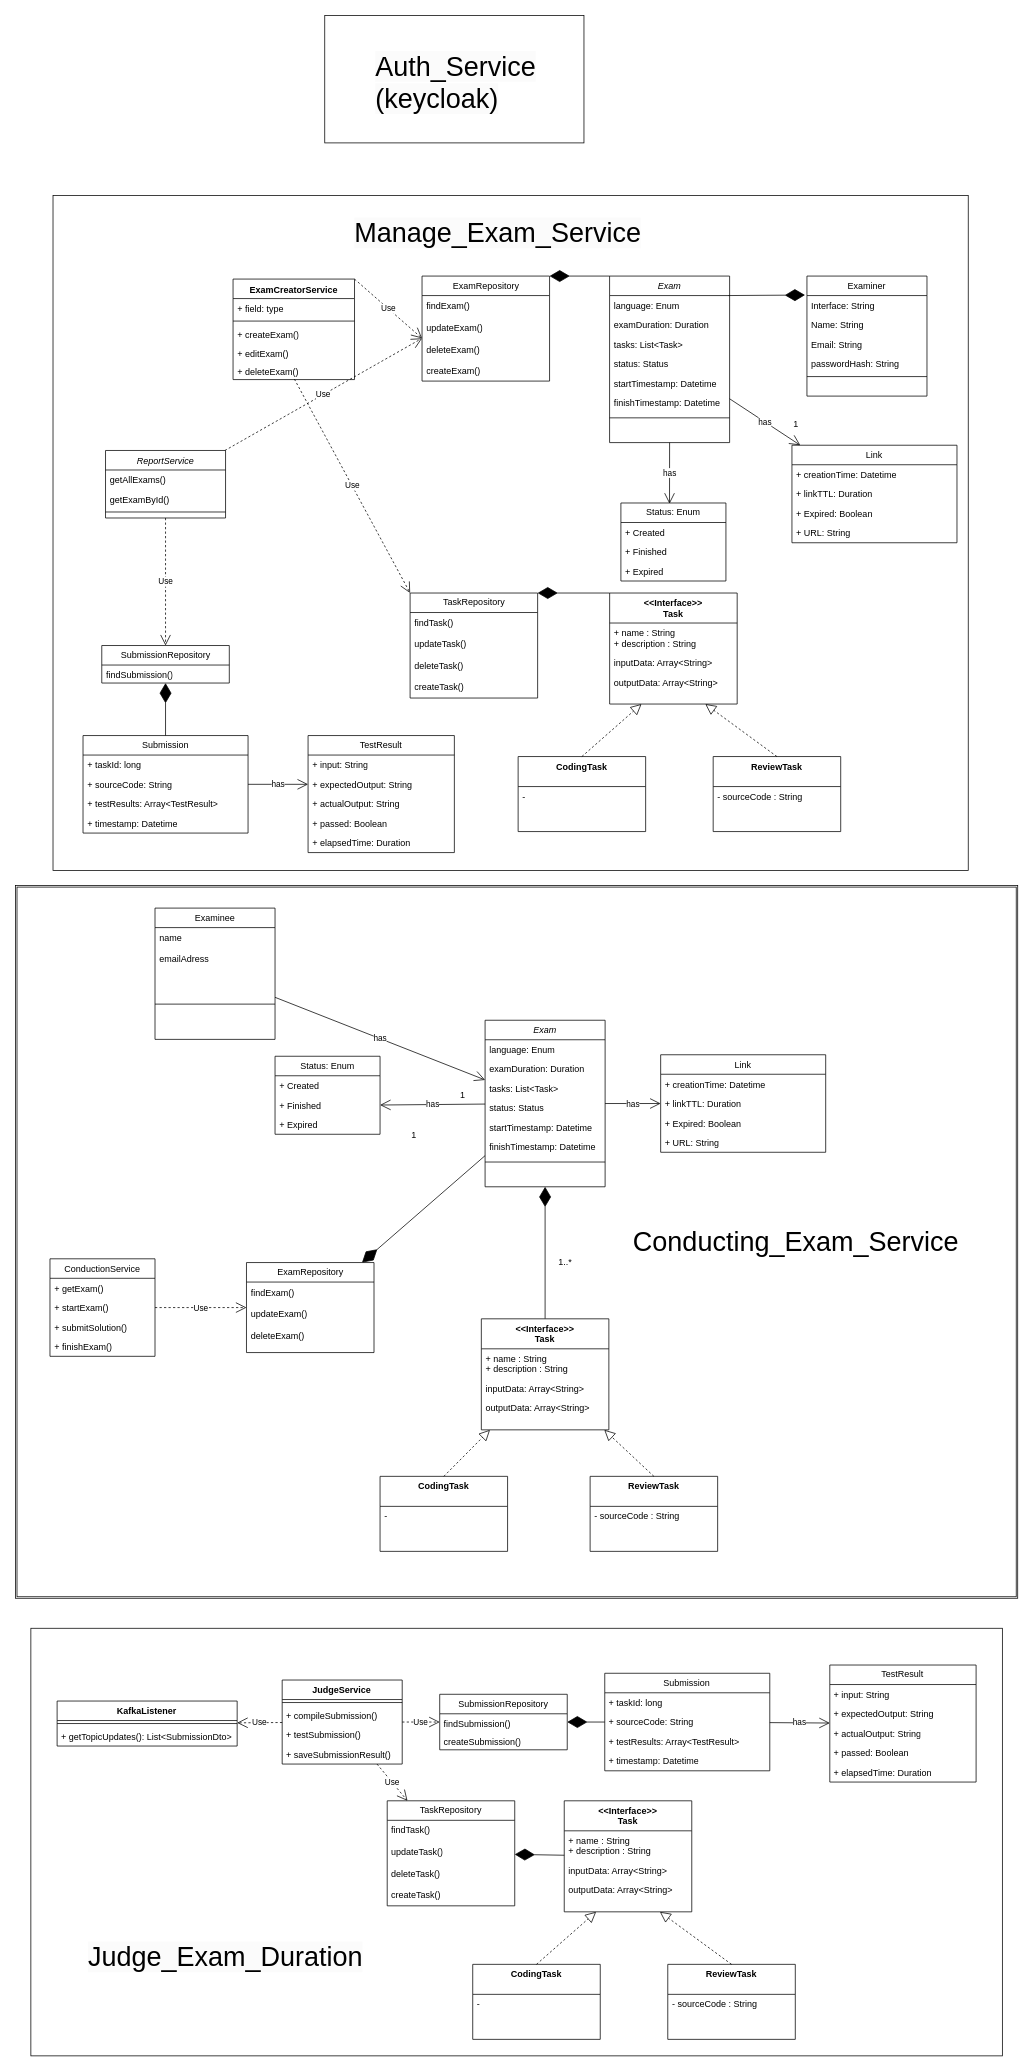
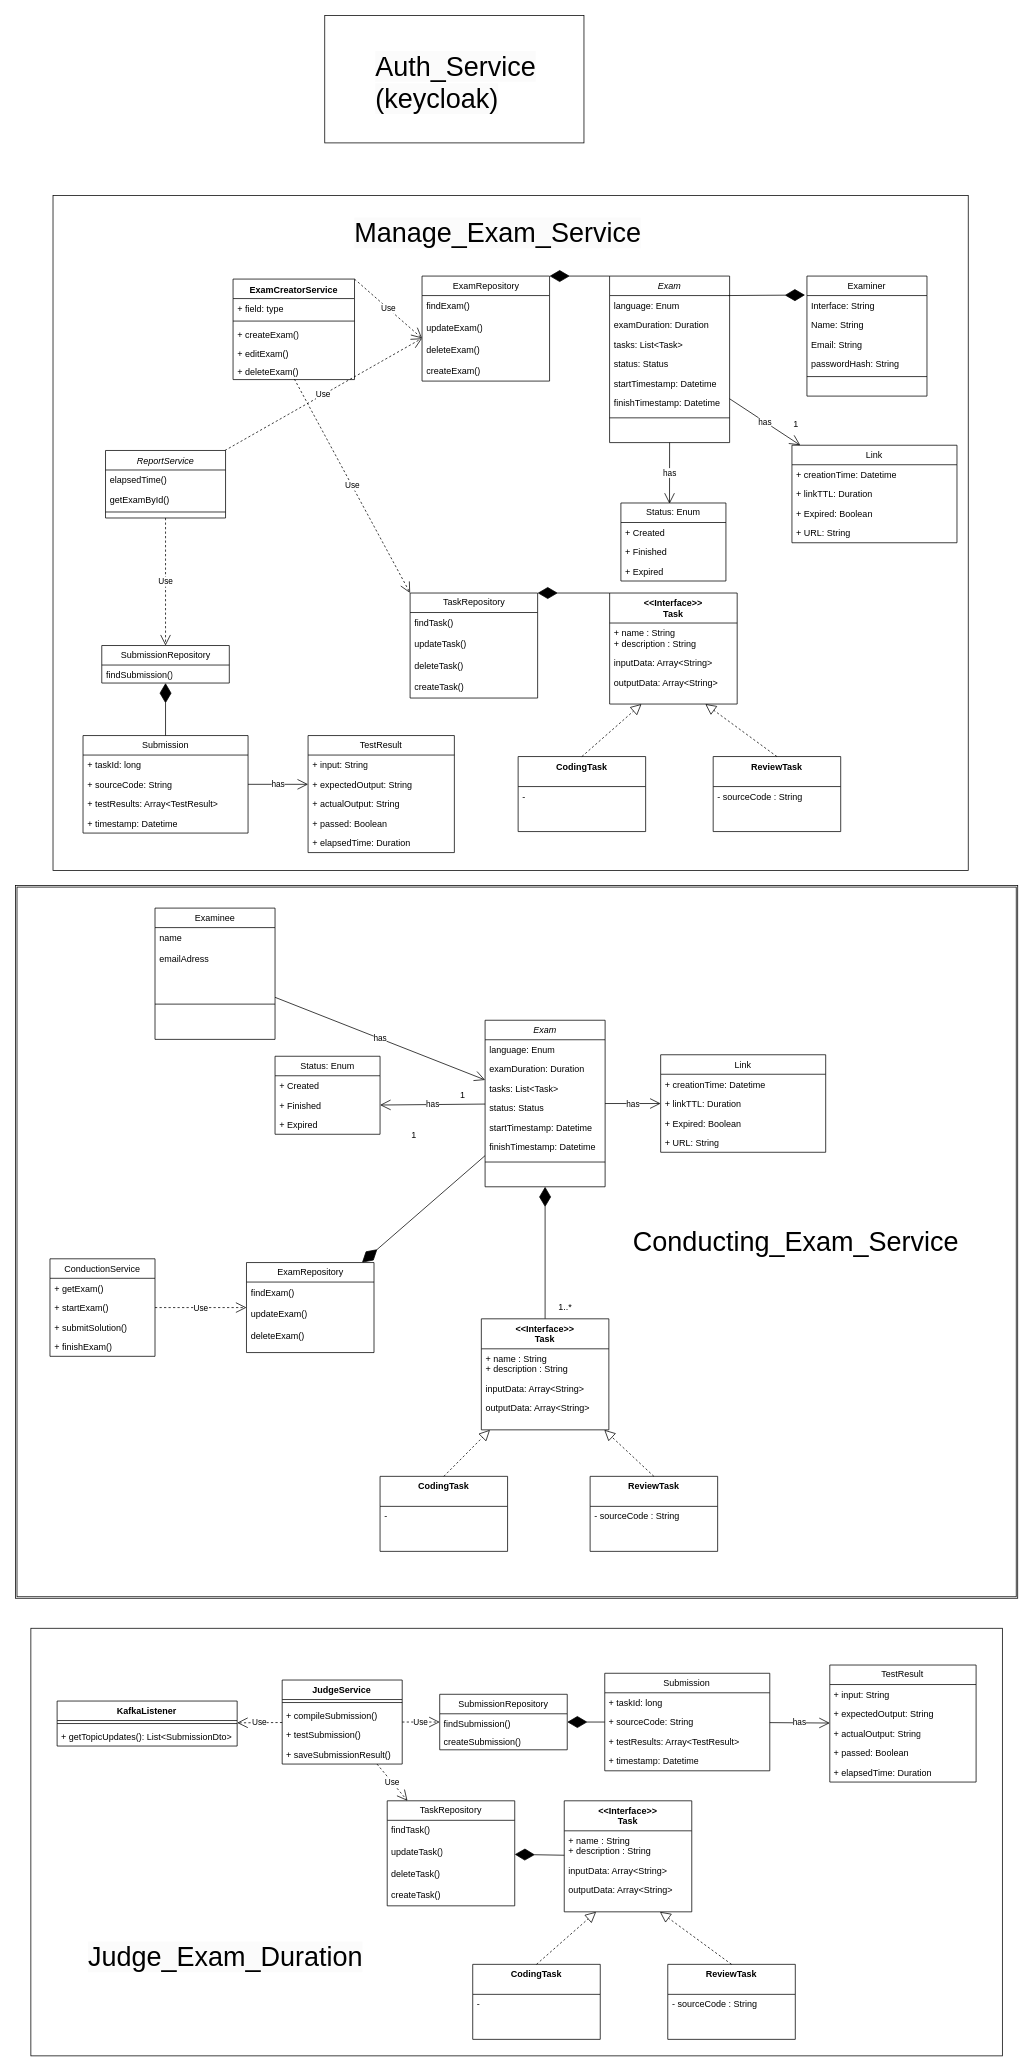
node "getAllExams()": label "getAllExams()" -> "elapsedTime()"
node "1..*": moved (567, 1262) -> (567, 1307)
